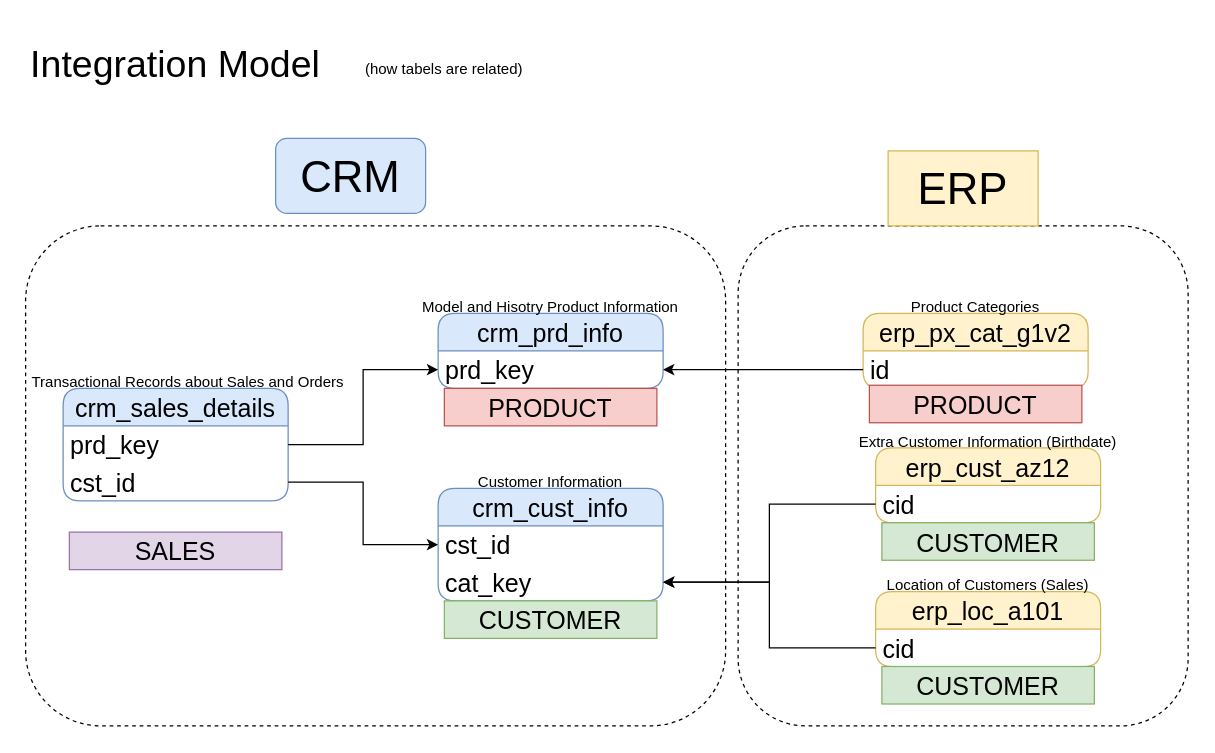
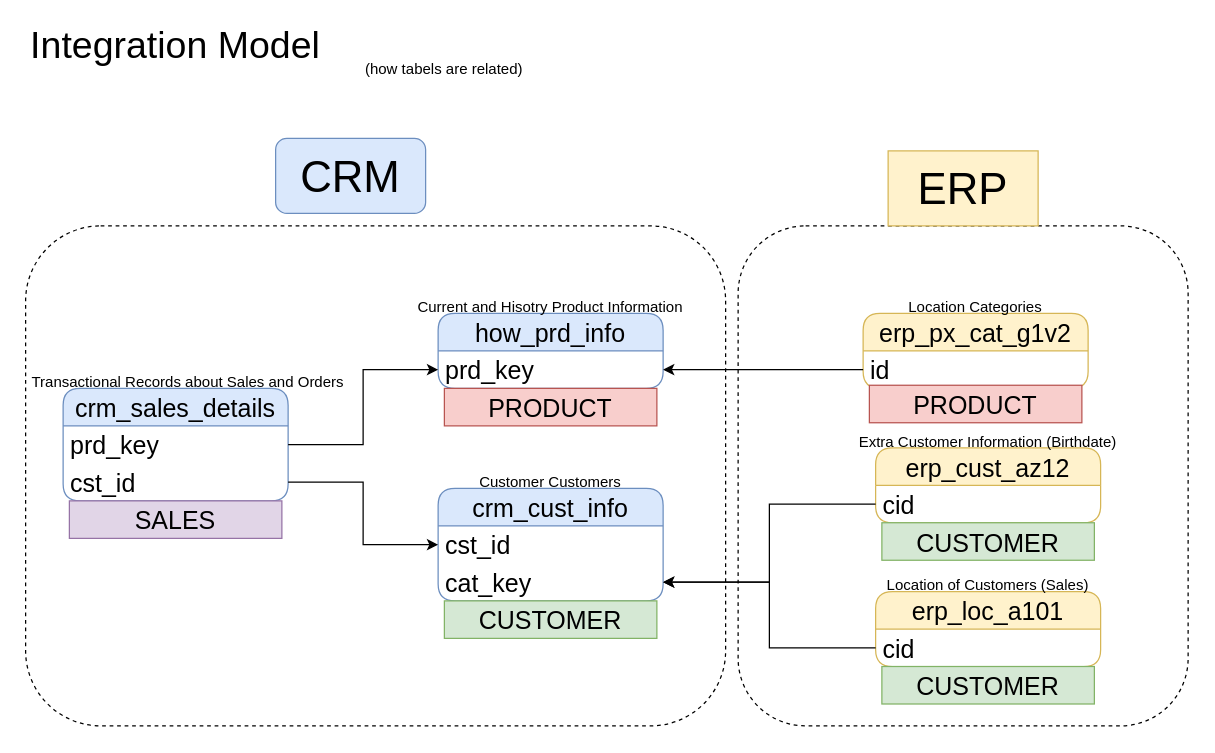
node "Integration Model": moved (176, 63) -> (176, 44)
node "Model and Hisotry Product Information": label "Model and Hisotry Product Information" -> "Current and Hisotry Product Information"
node "Product Categories": label "Product Categories" -> "Location Categories"
node "crm_prd_info": label "crm_prd_info" -> "how_prd_info"
node "Customer Information": label "Customer Information" -> "Customer Customers"
node "SALES": moved (176, 551) -> (176, 519)
